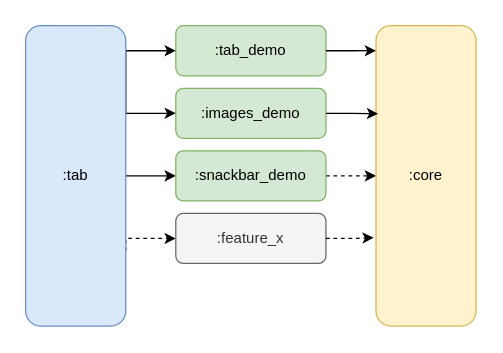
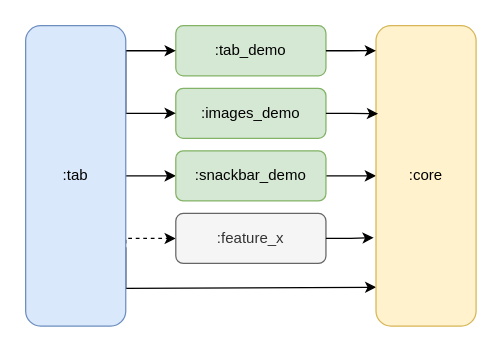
edge ":snackbar_demo" -> ":core": style dashed -> solid
edge ":feature_x" -> ":core": style dashed -> solid
edge ":tab" -> ":core": added
